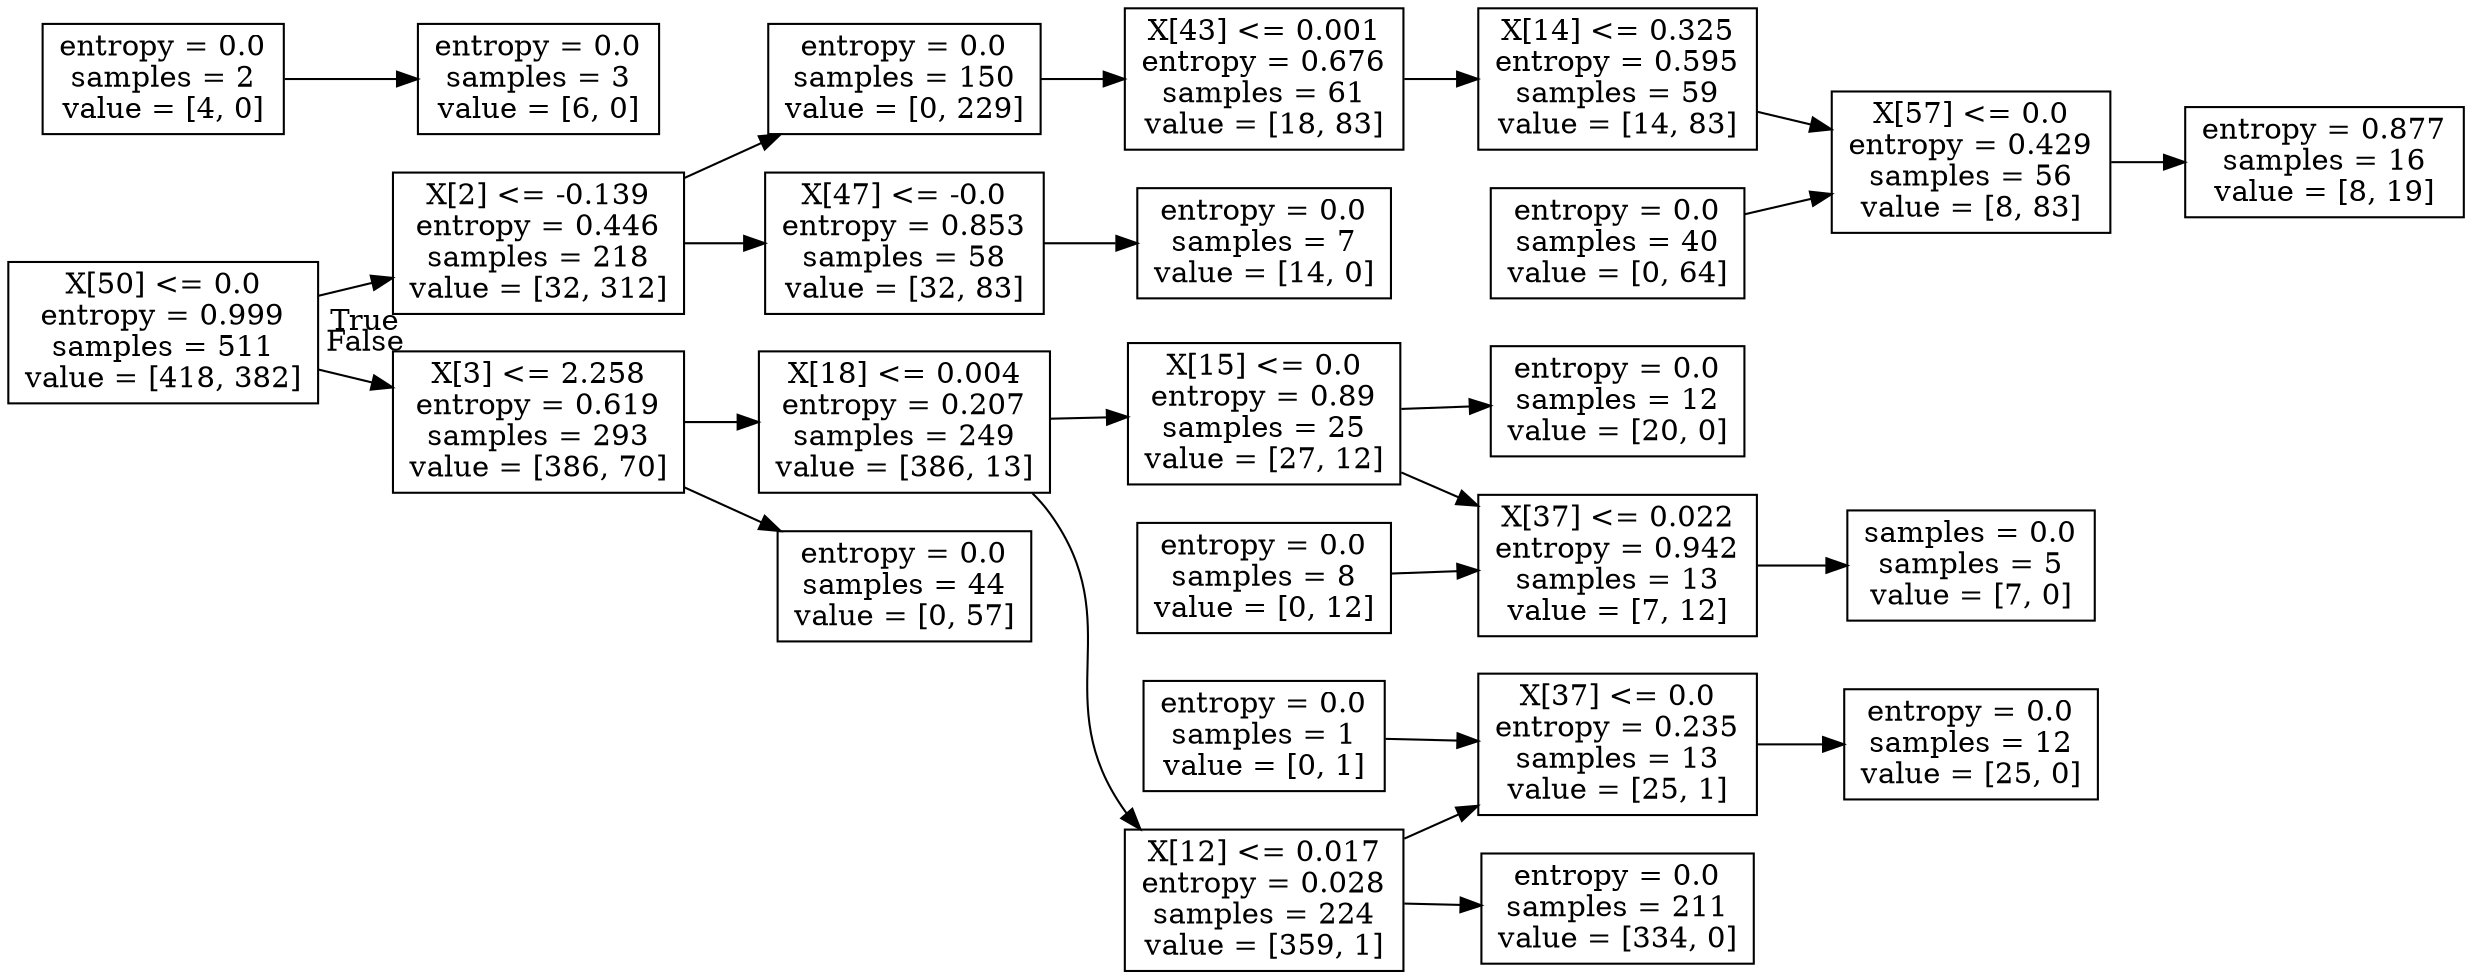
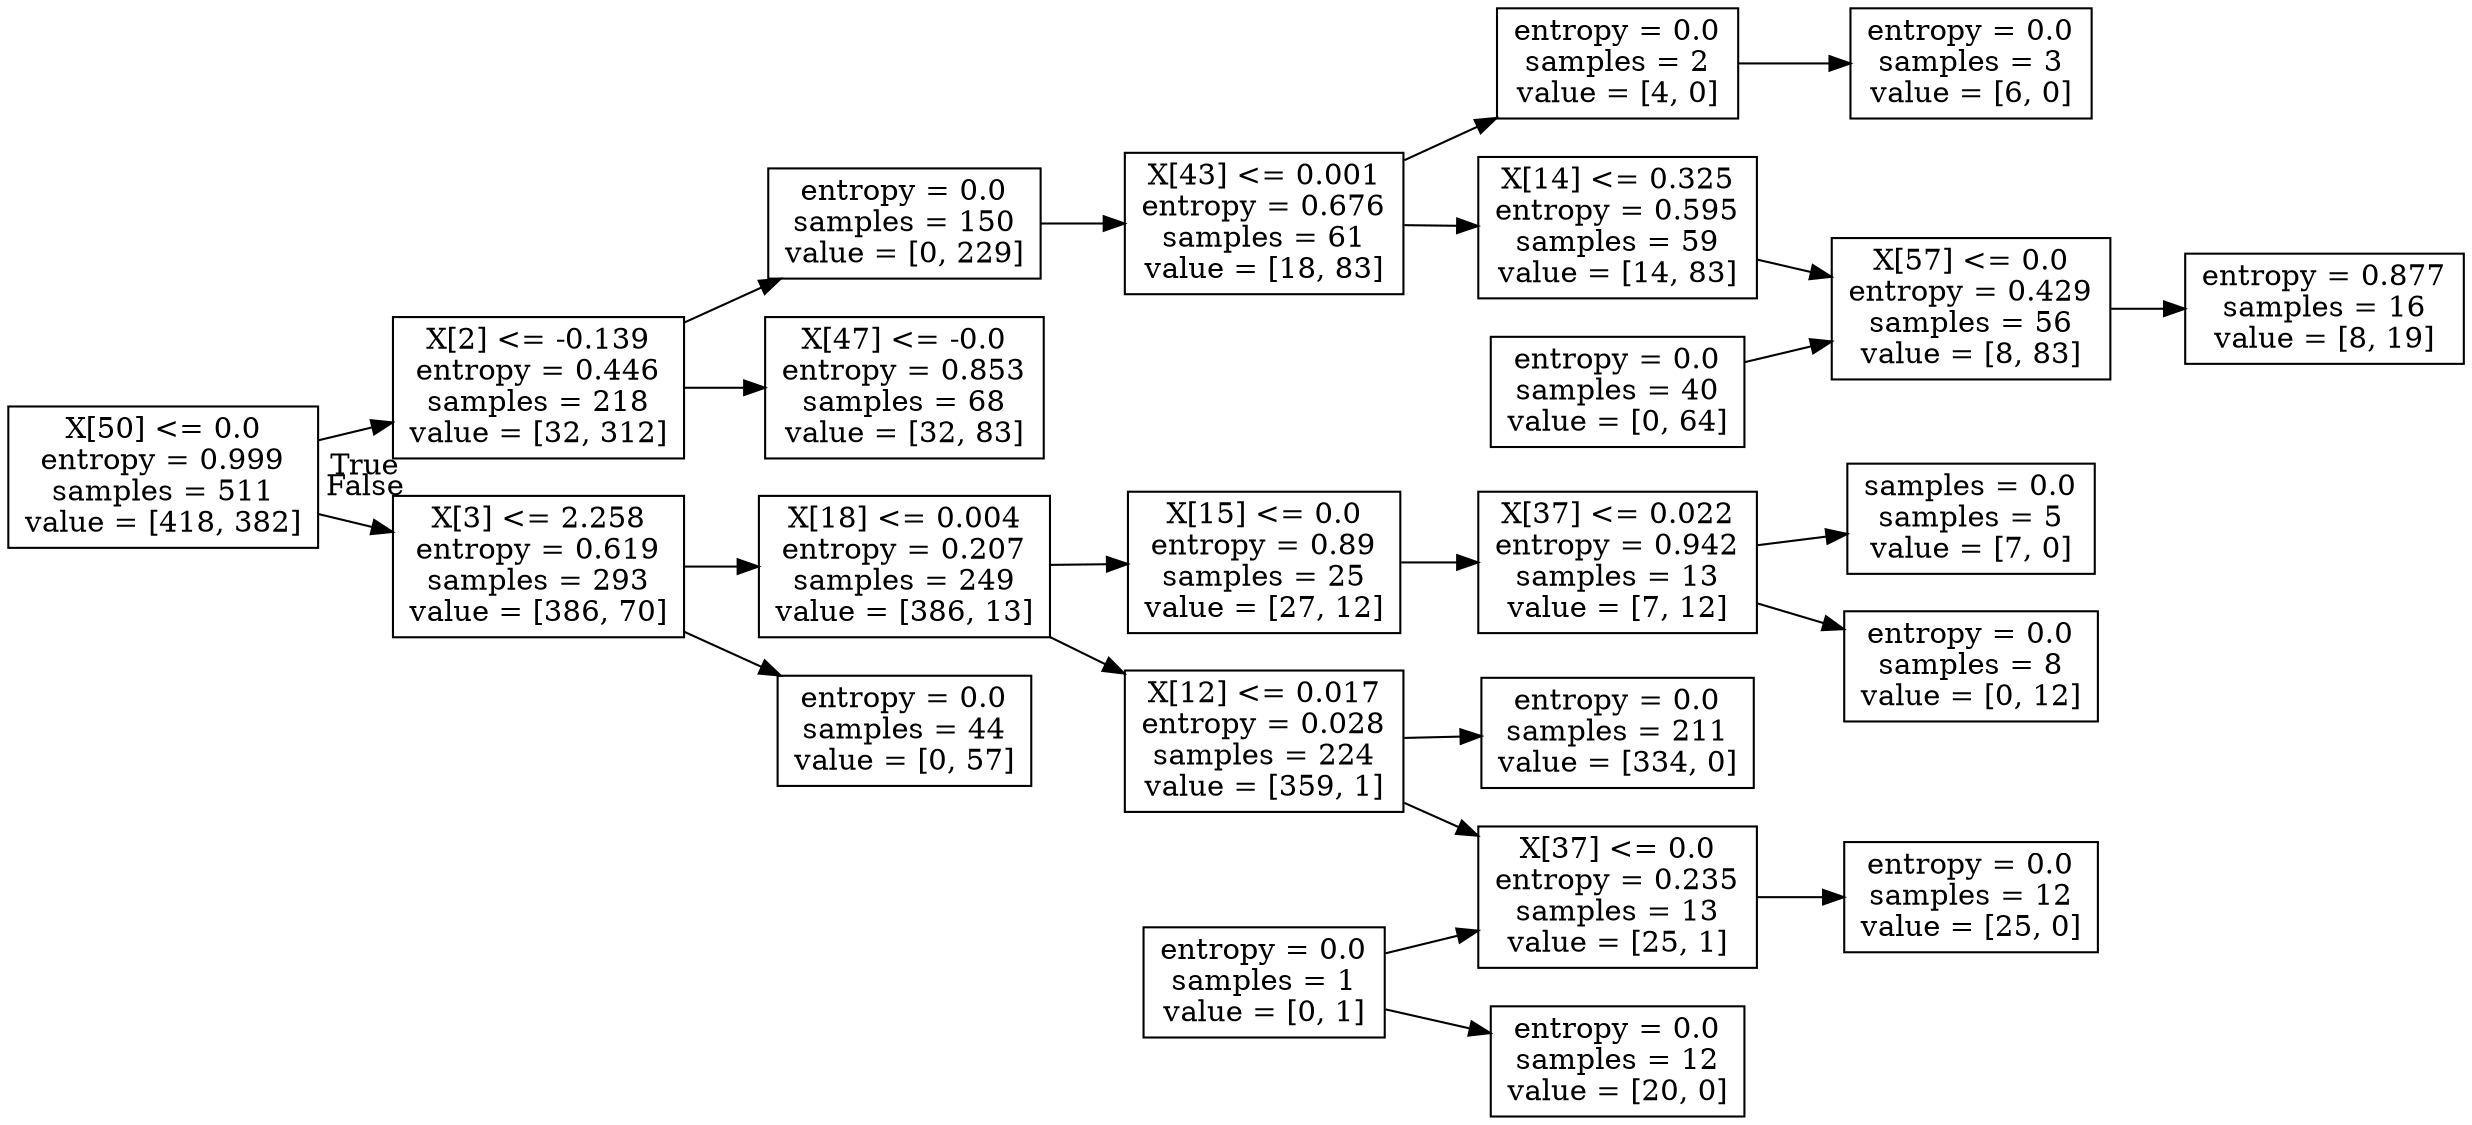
edge "X[43] <= 0.001 entropy = 0.676 samples = 61 value = [18, 83]" -> "entropy = 0.0 samples = 2 value = [4, 0]": added
node "X[47] <= -0.0 entropy = 0.853 samples = 58 value = [32, 83]": label "X[47] <= -0.0 entropy = 0.853 samples = 58 value = [32, 83]" -> "X[47] <= -0.0 entropy = 0.853 samples = 68 value = [32, 83]"
node "entropy = 0.0 samples = 7 value = [14, 0]": removed
edge "X[15] <= 0.0 entropy = 0.89 samples = 25 value = [27, 12]" -> "entropy = 0.0 samples = 12 value = [20, 0]": now "entropy = 0.0 samples = 1 value = [0, 1]" -> "entropy = 0.0 samples = 12 value = [20, 0]"
edge "entropy = 0.0 samples = 8 value = [0, 12]" -> "X[37] <= 0.022 entropy = 0.942 samples = 13 value = [7, 12]": reversed
